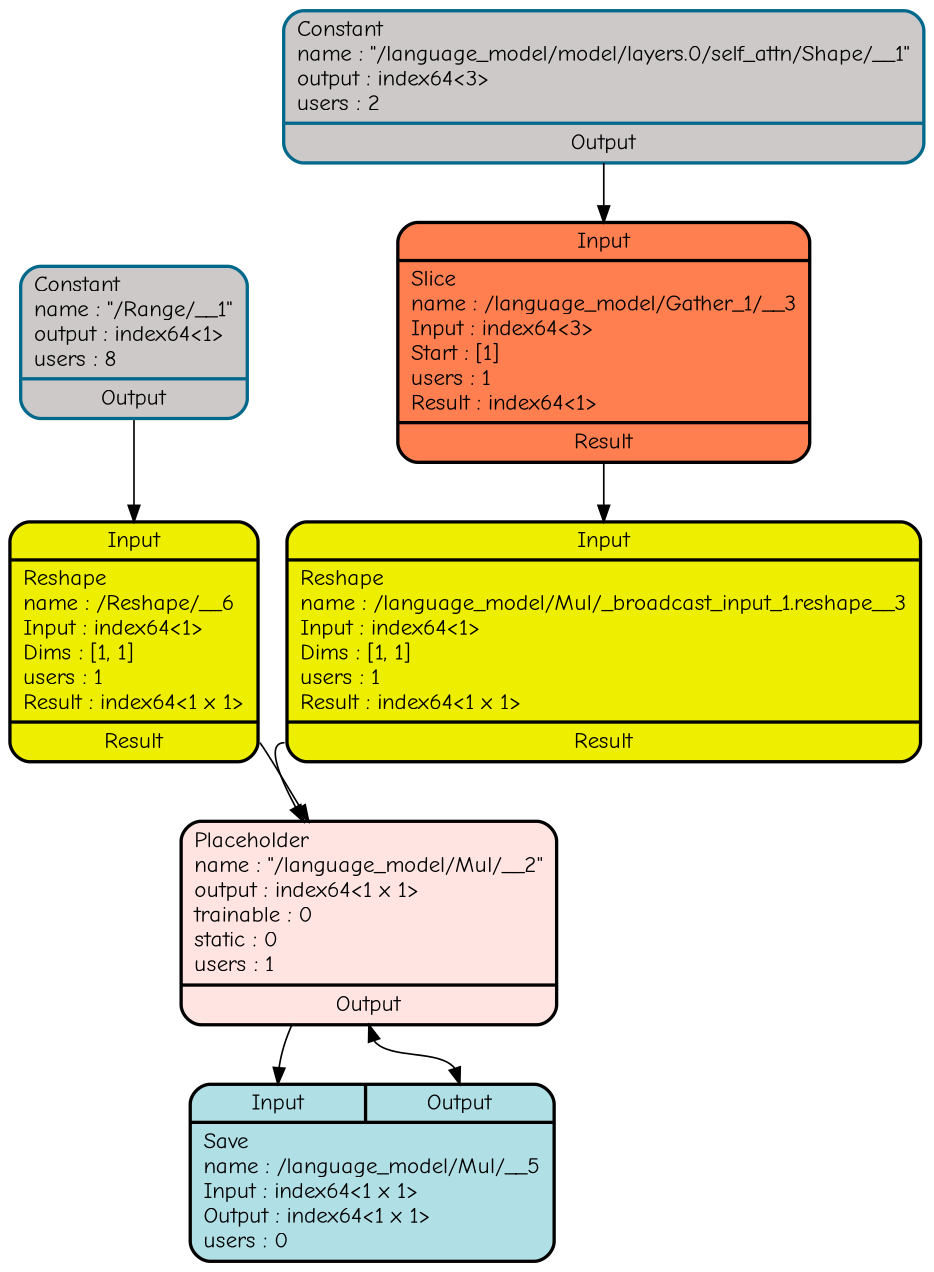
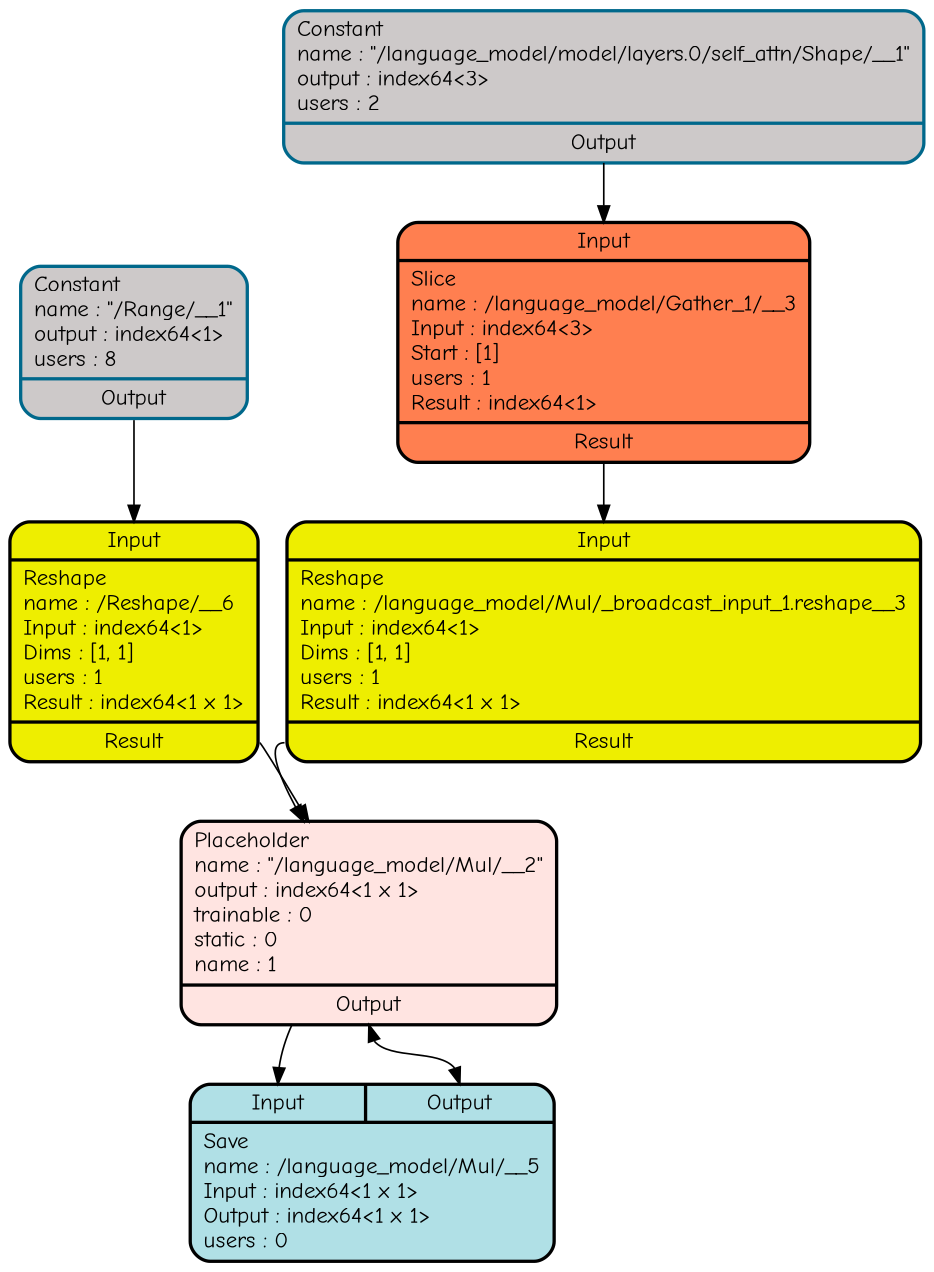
node "Placeholder": text "users : 1" -> "name : 1"
